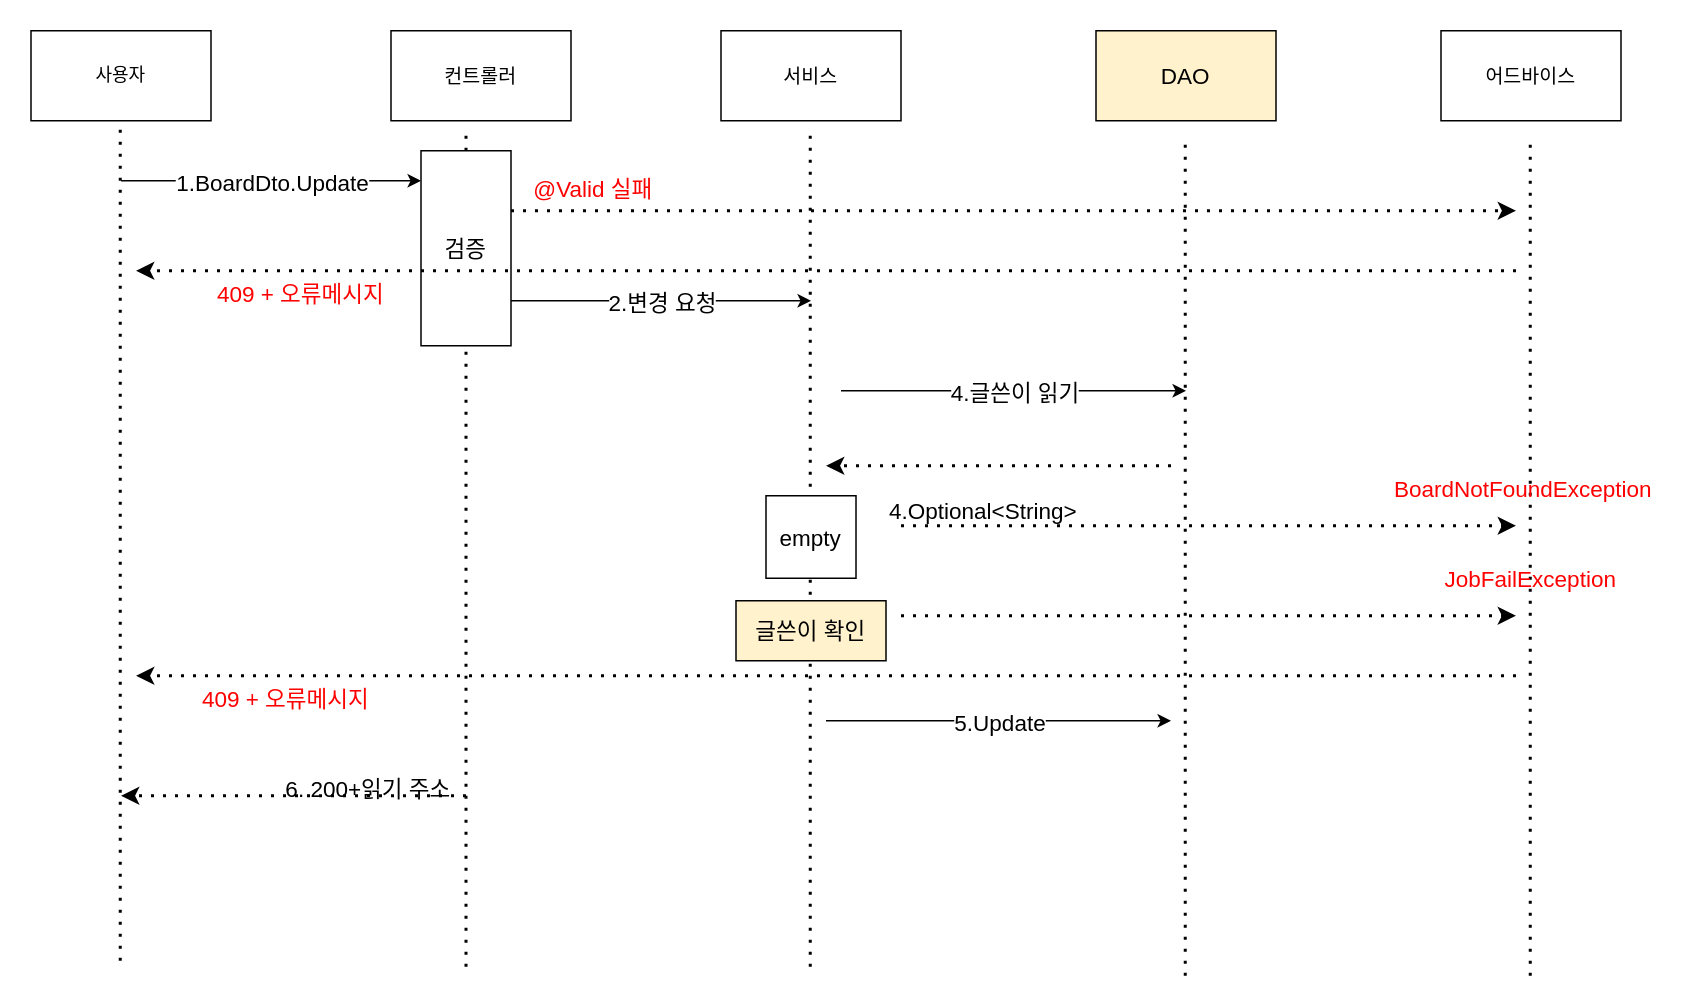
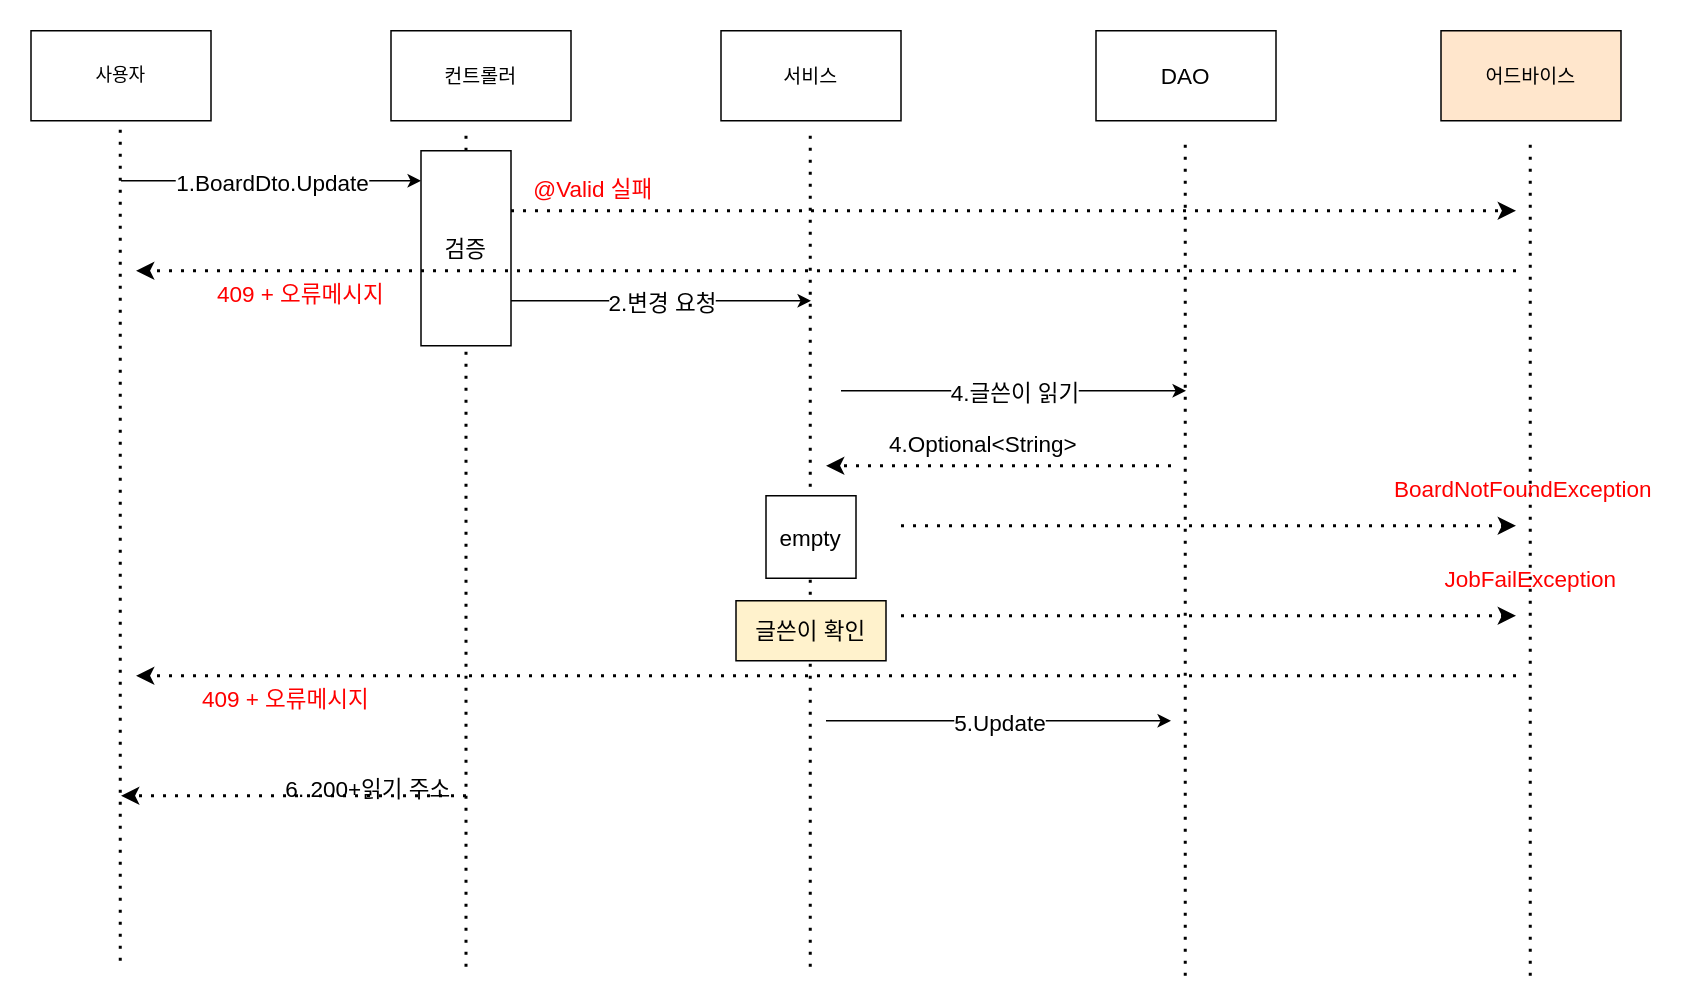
node "DAO": fillcolor #fff2cc -> #ffffff
node "어드바이스": fillcolor #ffffff -> #ffe6cc
node "4.Optional<String>": moved (983, 511) -> (983, 443)
